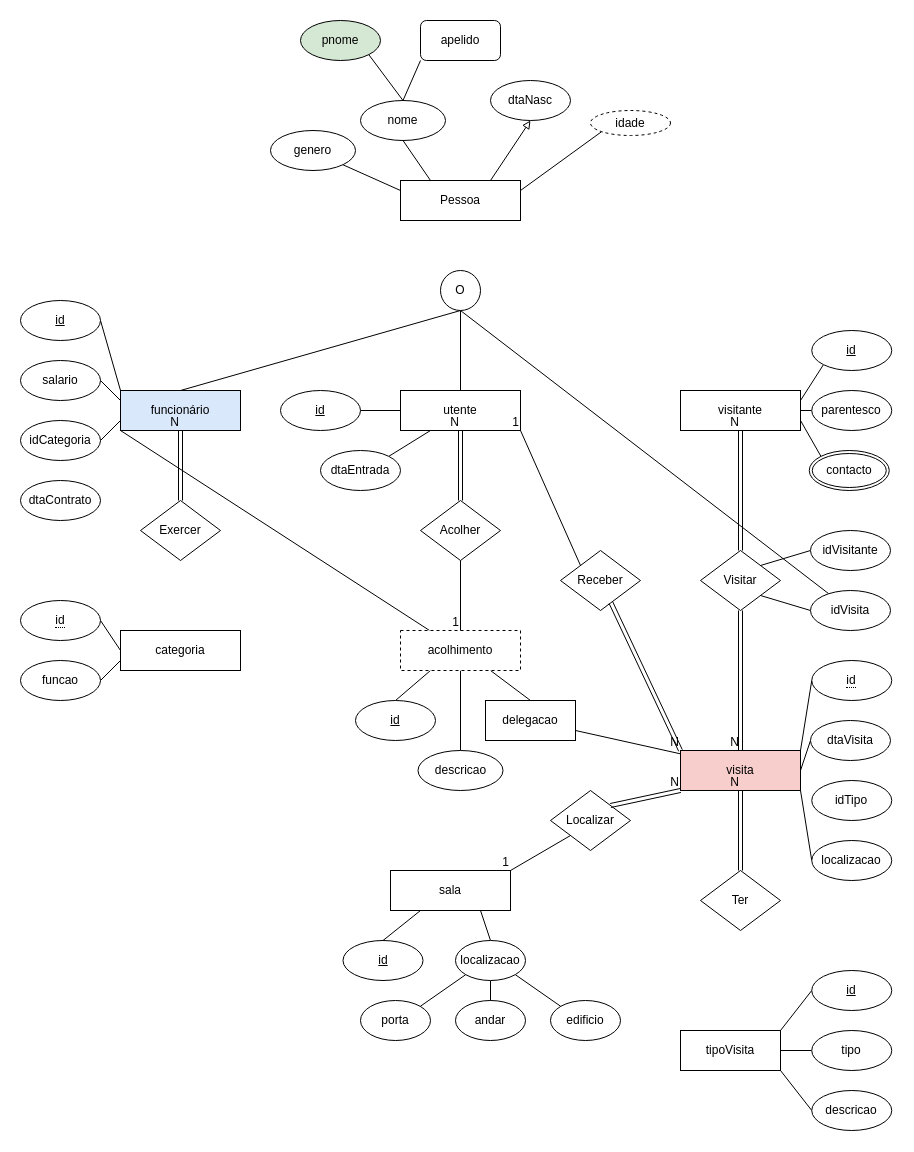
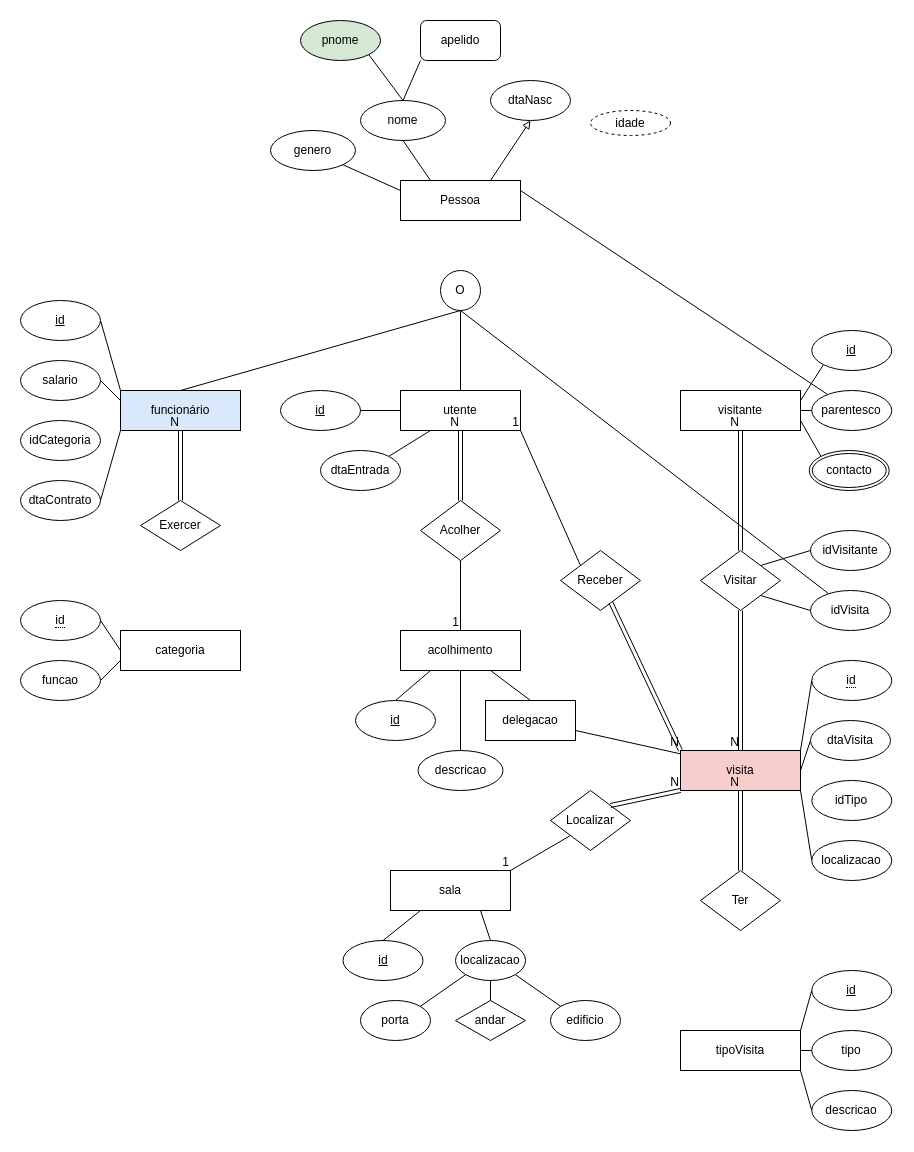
edge "idade" -- "Pessoa": now "parentesco" -- "Pessoa"
edge "funcionário" -- "idCategoria": removed
node "Exercer": size 80x60 -> 80x50
edge "funcionário" -- "acolhimento": now "funcionário" -- "dtaContrato"
node "acolhimento": style dashed -> solid
node "andar": shape ellipse -> diamond
node "tipoVisita": size 100x40 -> 120x40
